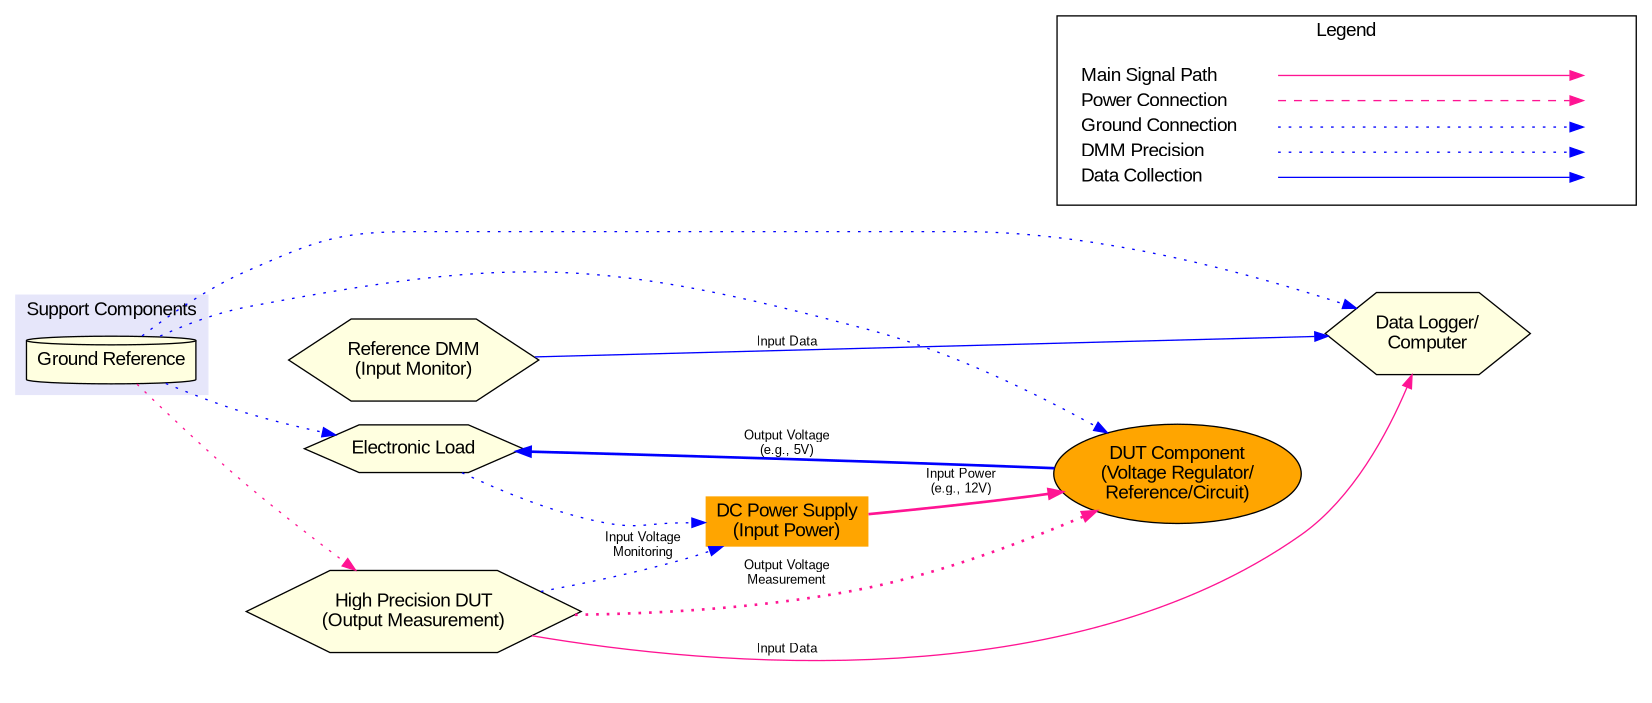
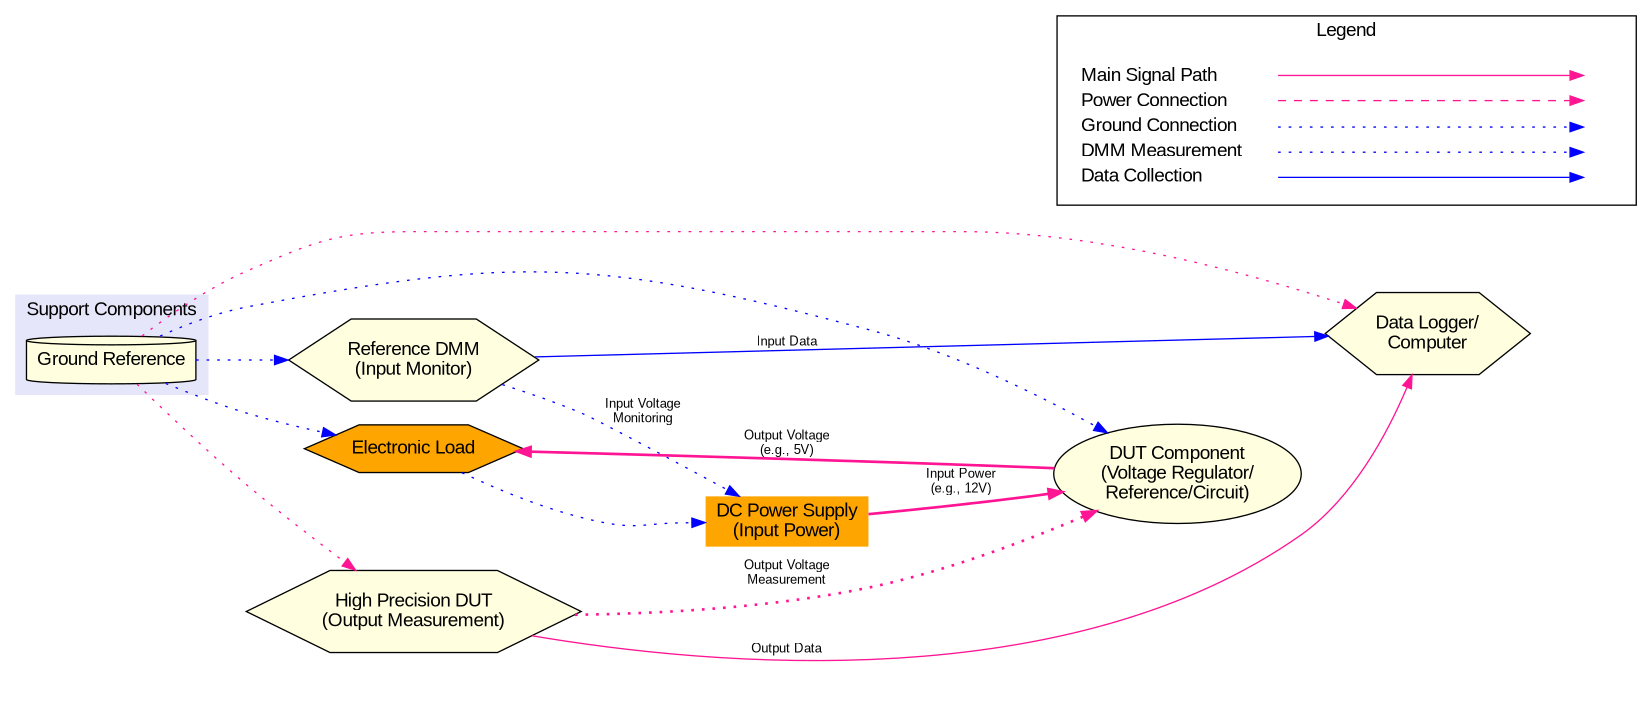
node "Main Signal Path": text "DMM Precision" -> "DMM Measurement"
edge "Ground Reference" -> "Data Logger/ Computer": color blue -> deeppink
edge "Ground Reference" -> "Reference DMM (Input Monitor)": added
node "Electronic Load": fillcolor lightyellow -> orange
edge "DUT Component (Voltage Regulator/ Reference/Circuit)" -> "Electronic Load": color blue -> deeppink
node "DUT Component (Voltage Regulator/ Reference/Circuit)": fillcolor orange -> lightyellow
edge "High Precision DUT (Output Measurement)" -> "DC Power Supply (Input Power)": now "Reference DMM (Input Monitor)" -> "DC Power Supply (Input Power)"
edge "High Precision DUT (Output Measurement)" -> "Data Logger/ Computer": label "Input Data" -> "Output Data"
